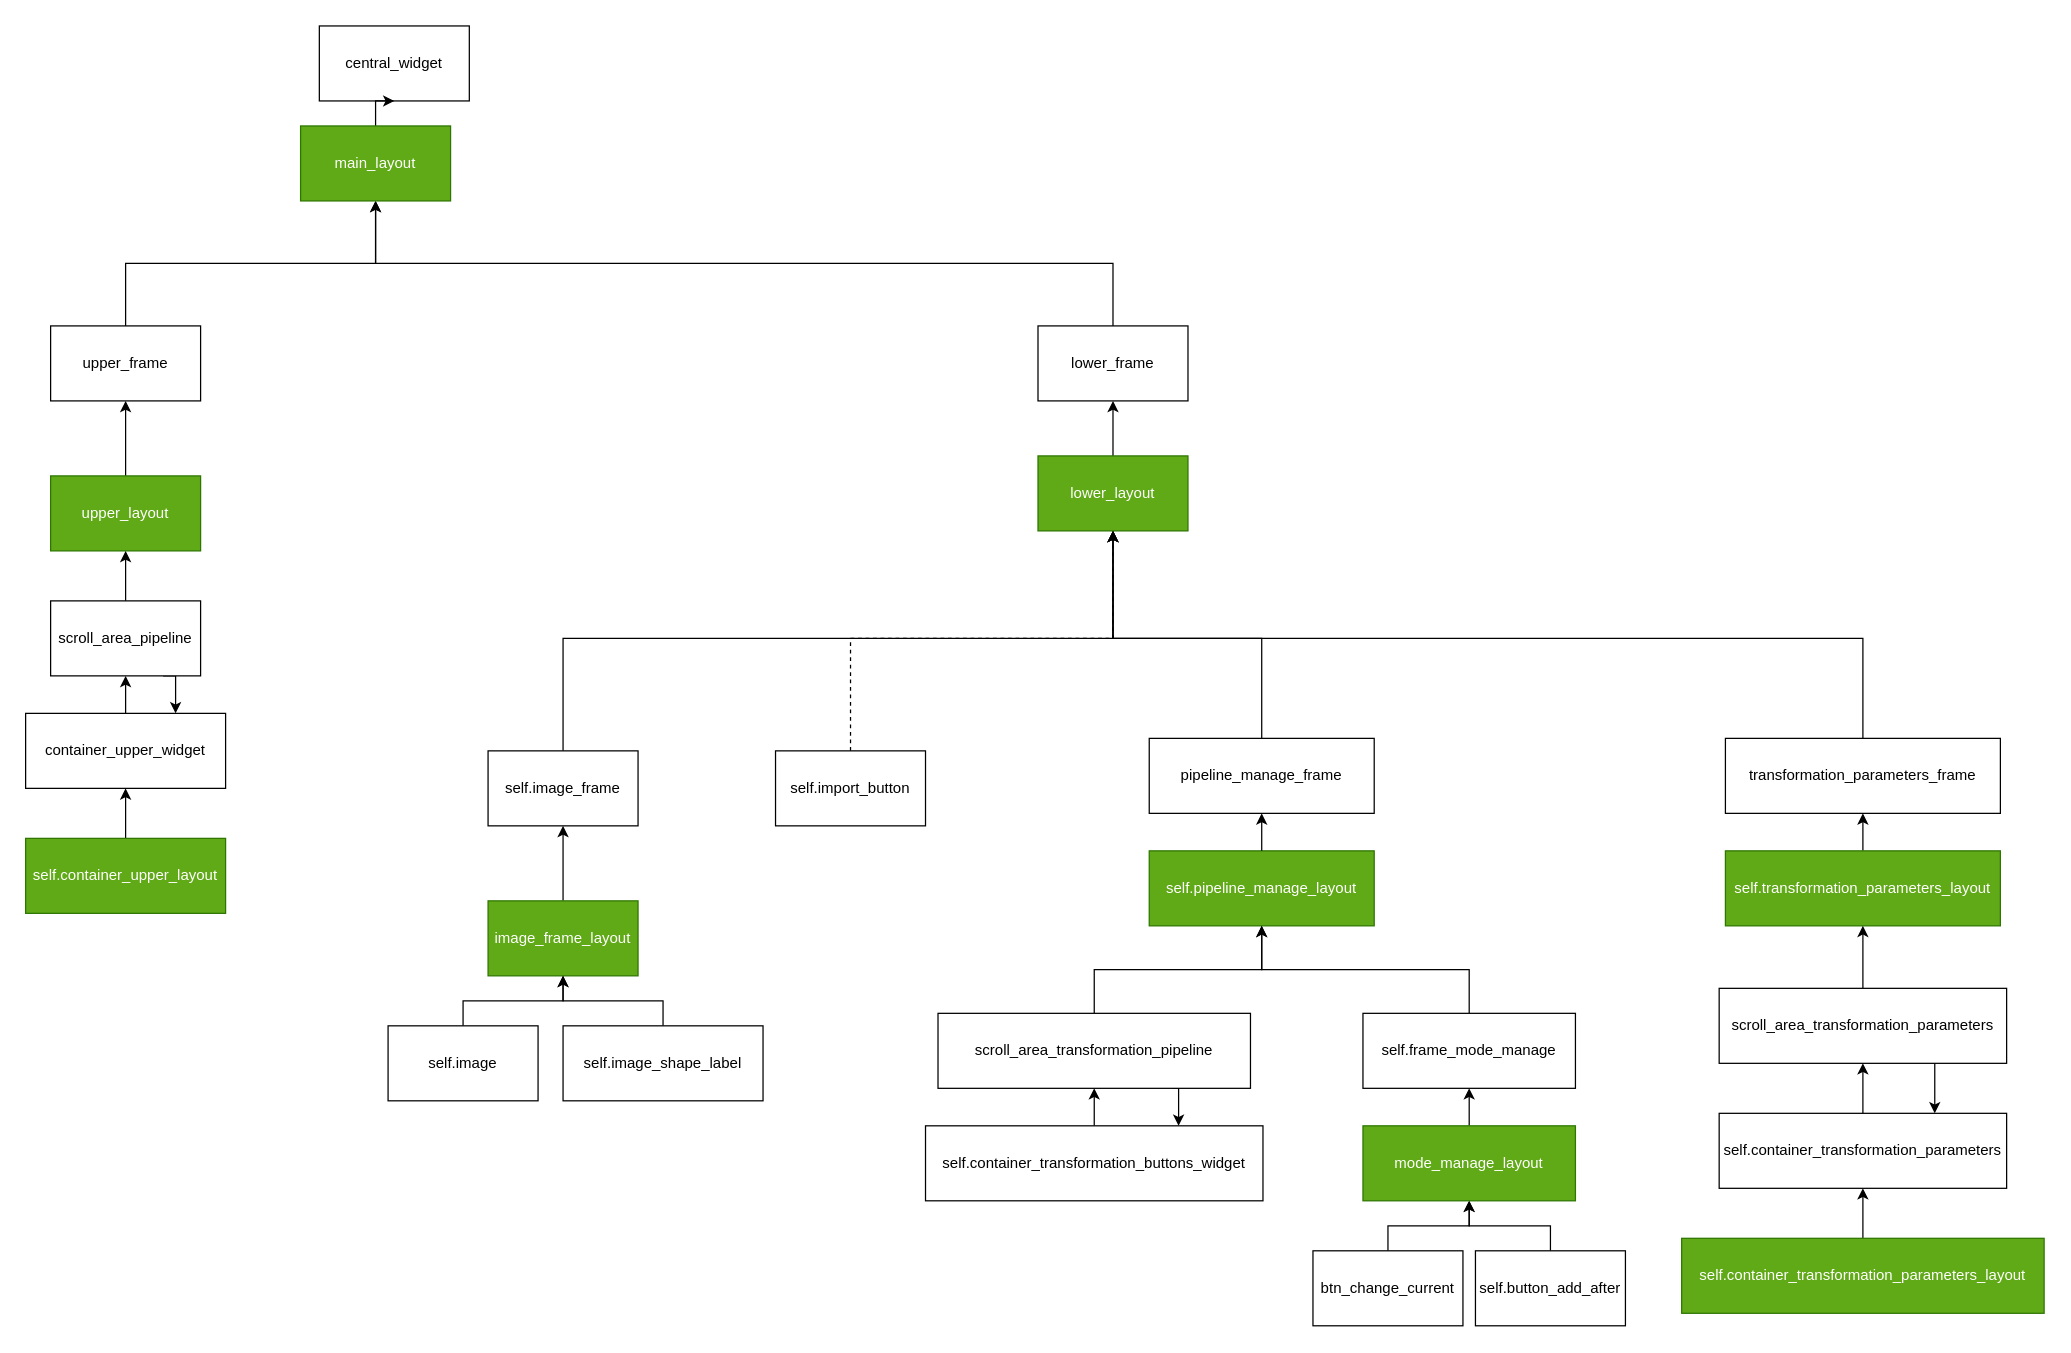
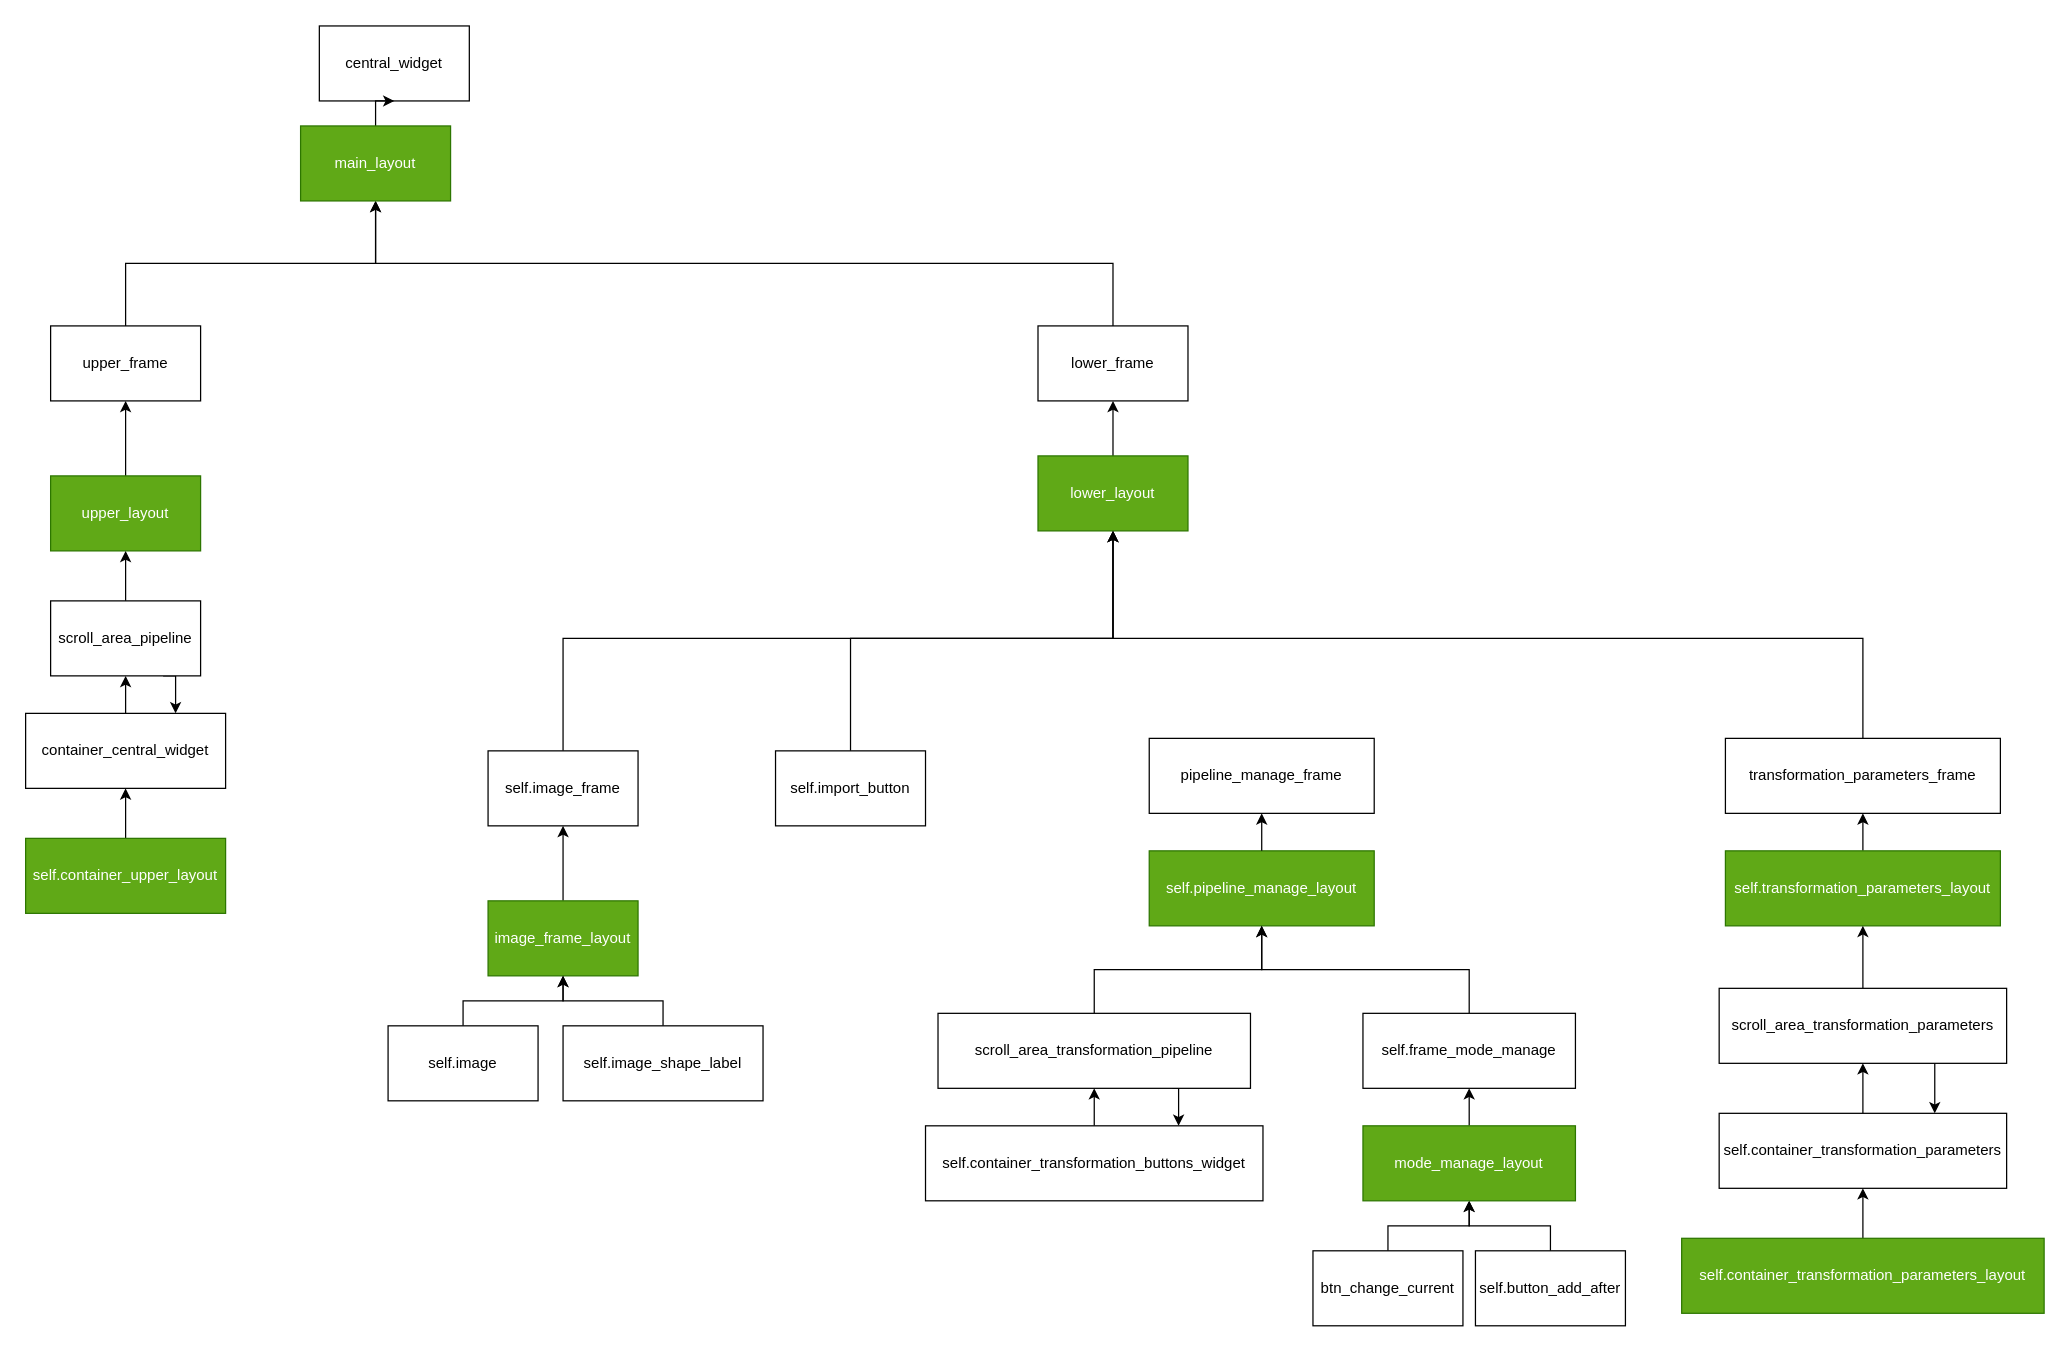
edge "pipeline_manage_frame" -> "lower_layout": removed
edge "self.import_button" -> "lower_layout": style dashed -> solid
node "container_upper_widget": label "container_upper_widget" -> "container_central_widget"
